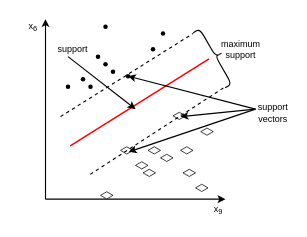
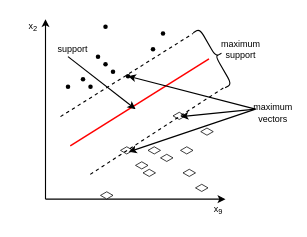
node "x6": label "x6" -> "x2"
node "support vectors": label "support vectors" -> "maximum vectors"
